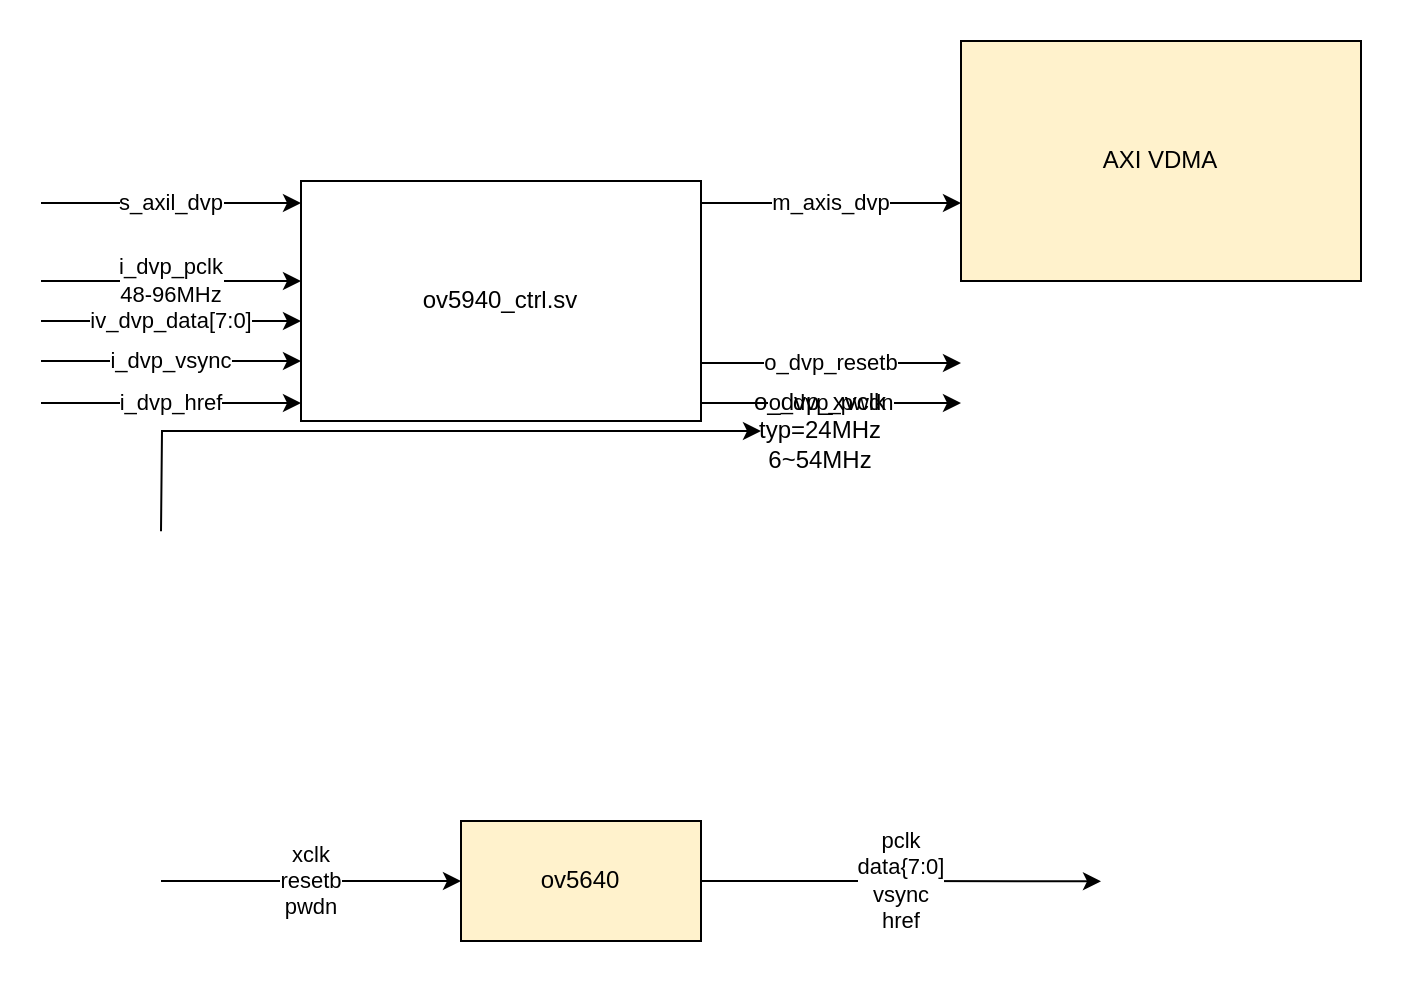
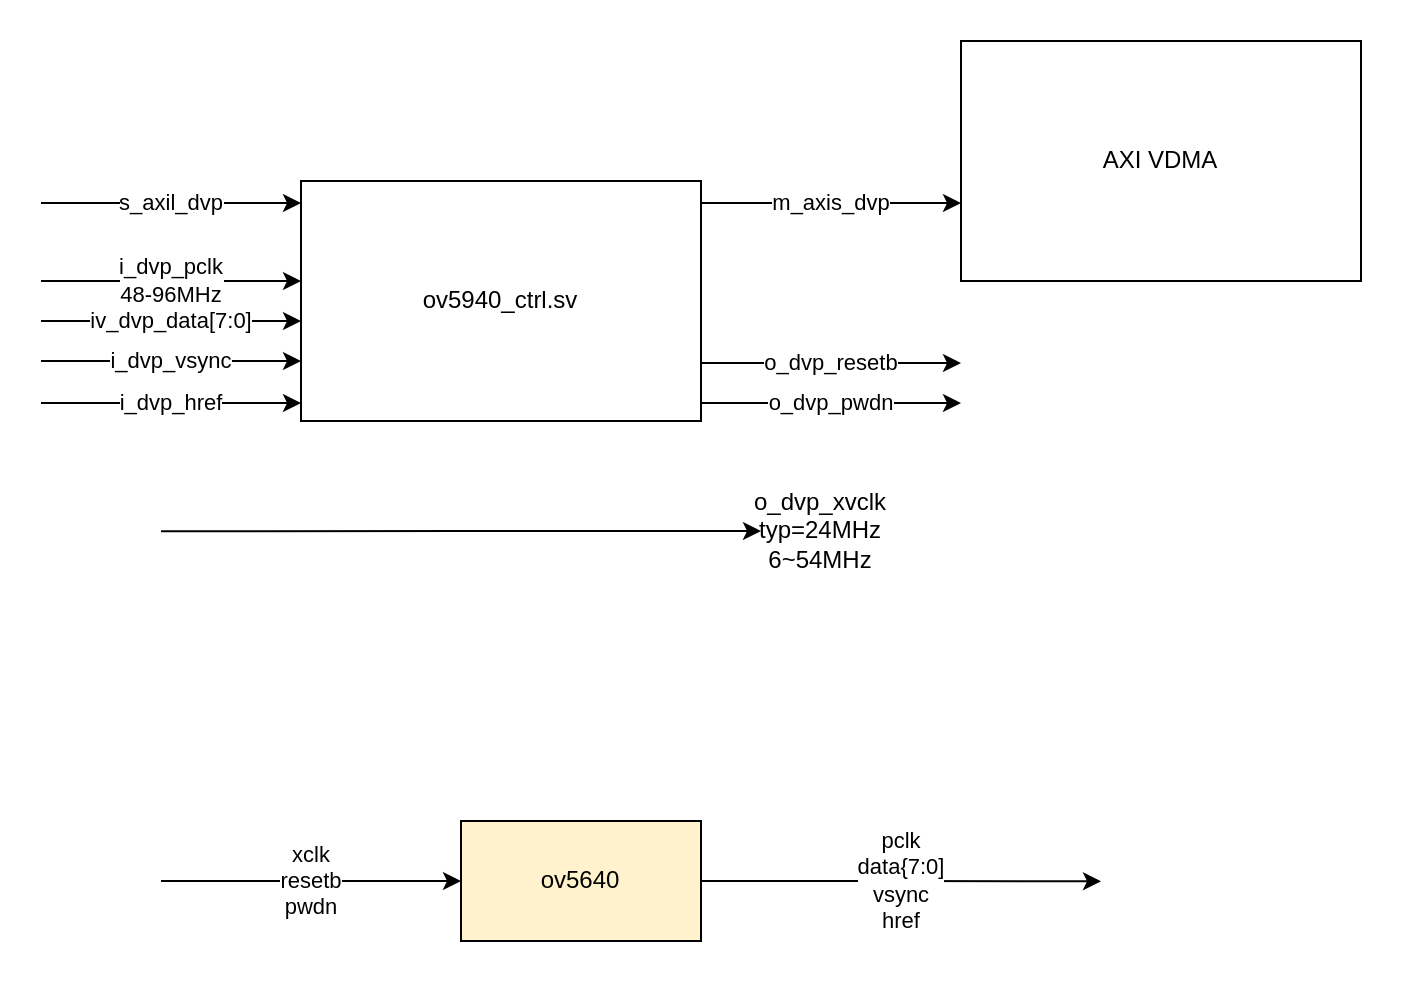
node "AXI VDMA": fillcolor #fff2cc -> #ffffff
node "o_dvp_xvclk typ=24MHz 6~54MHz": moved (821, 431) -> (821, 531)
